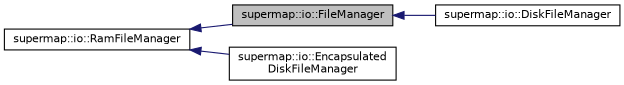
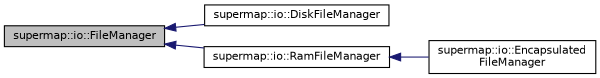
edge "supermap::io::FileManager" -> "supermap::io::RamFileManager": reversed
node "supermap::io::Encapsulated DiskFileManager": label "supermap::io::Encapsulated DiskFileManager" -> "supermap::io::Encapsulated FileManager"
